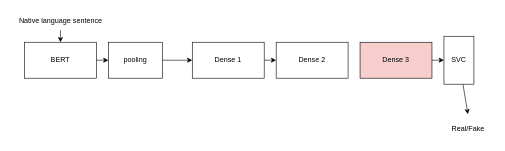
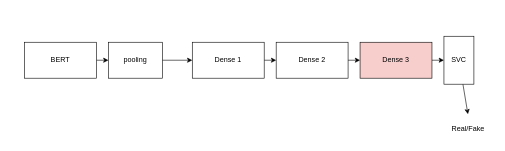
node "Native language sentence": removed
edge "Native language sentence" -> "BERT": removed
edge "Dense 2" -> "Dense 3": added
